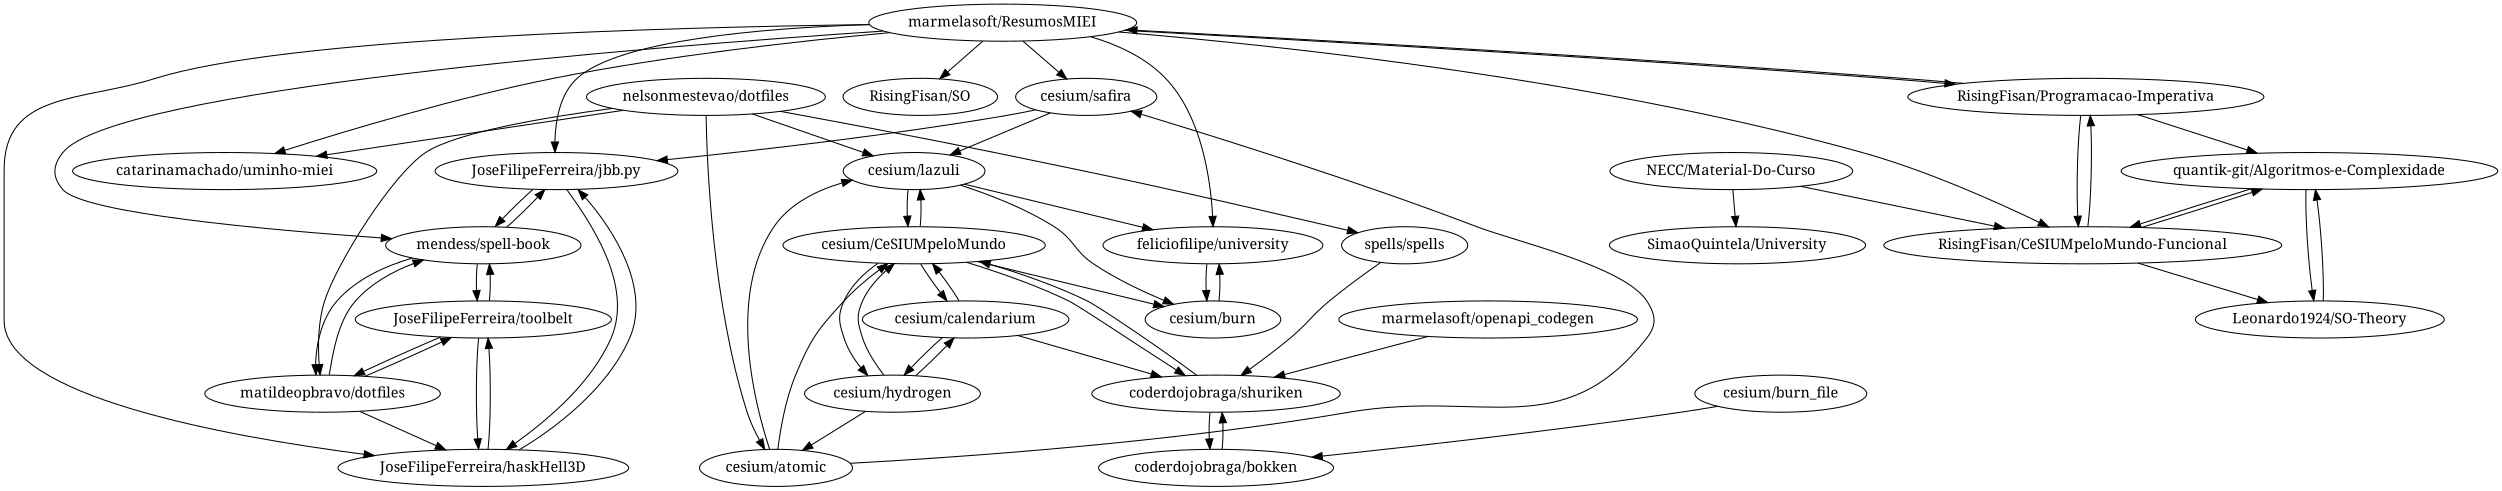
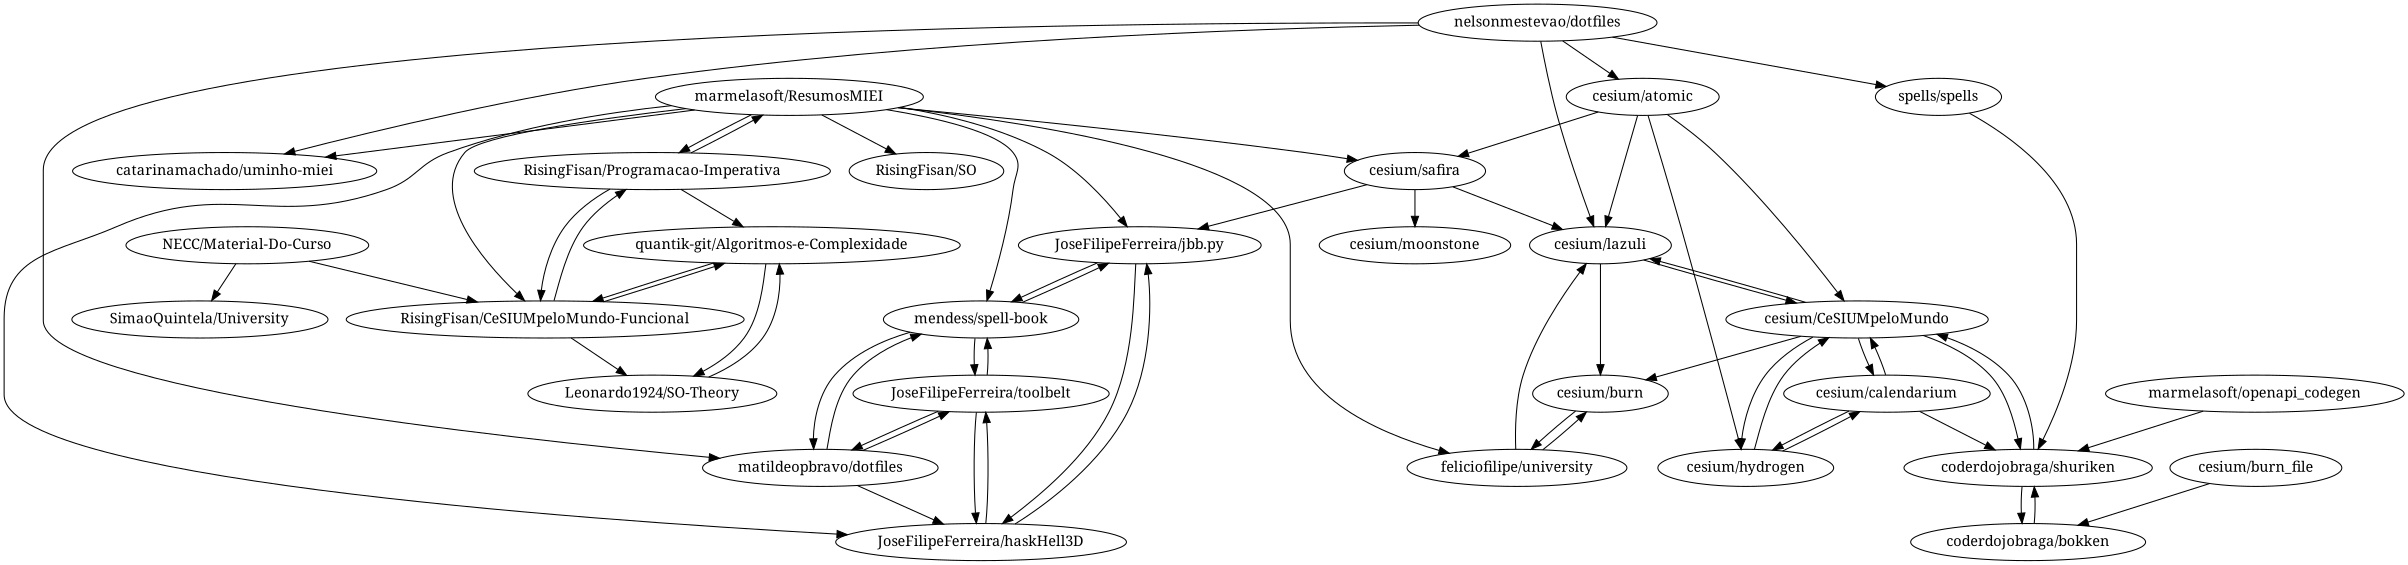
edge "cesium/lazuli" -> "feliciofilipe/university": reversed
node "cesium/moonstone": added
edge "cesium/hydrogen" -> "cesium/atomic": reversed
